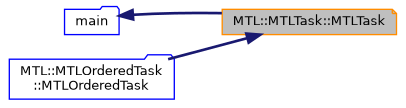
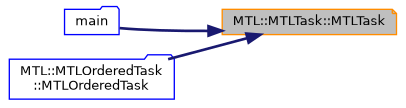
edge "MTL::MTLTask::MTLTask" -> "main": reversed
